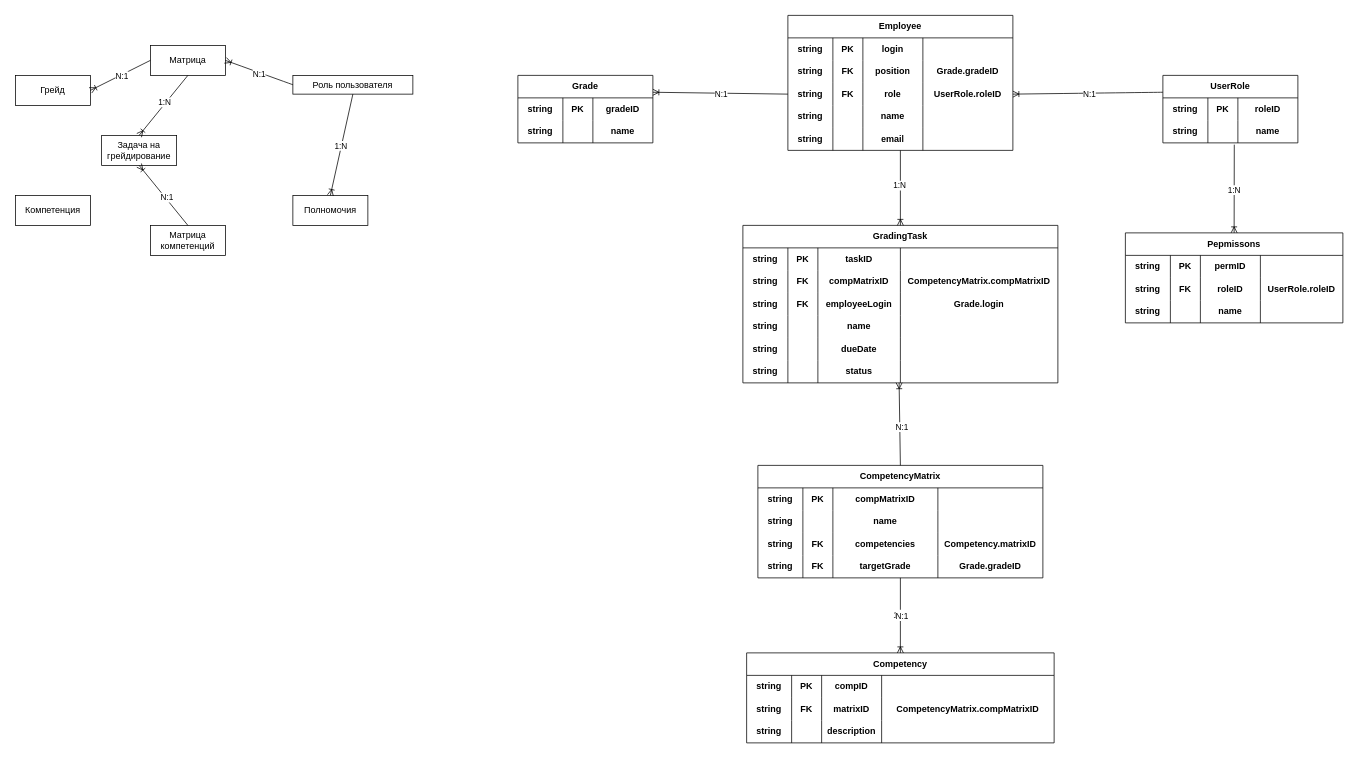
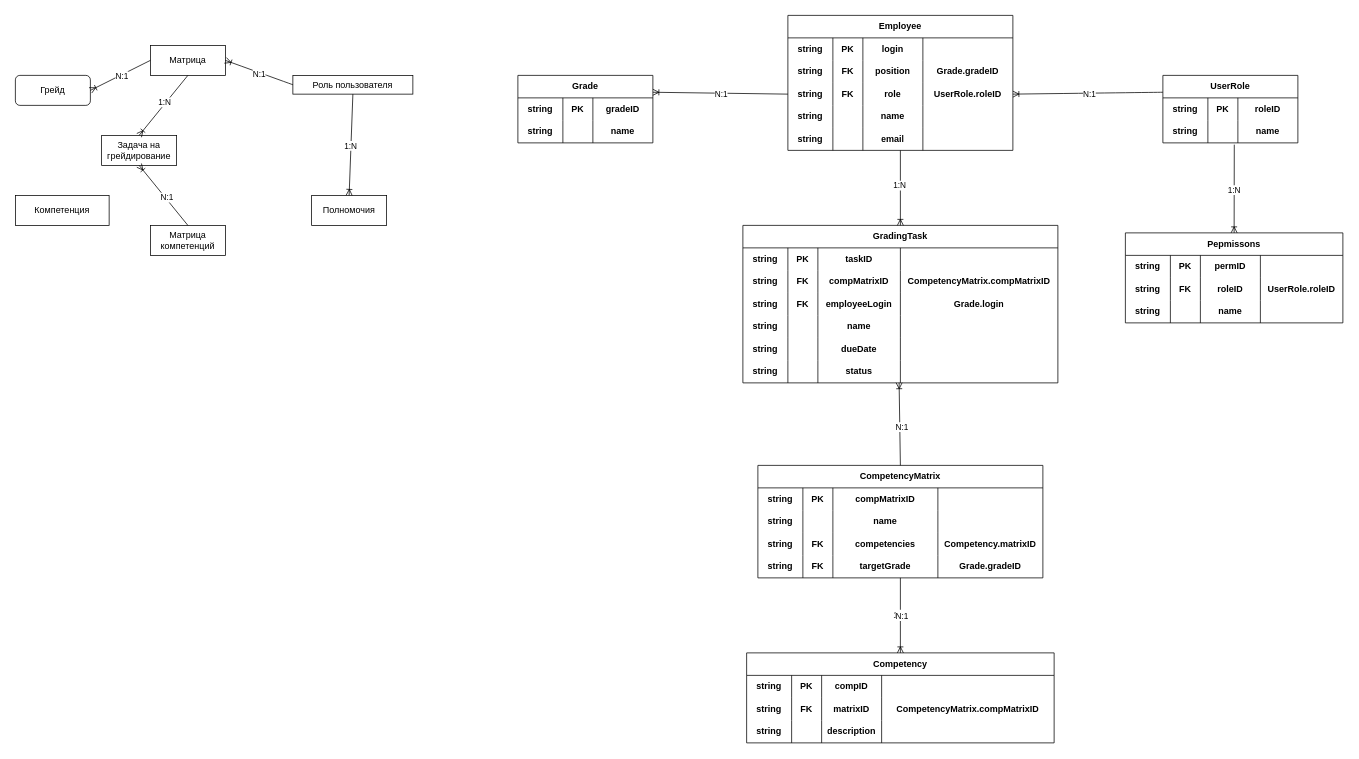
node "Грейд": shape rectangle -> rounded rectangle
node "Компетенция": size 75x30 -> 94x30
node "Полномочия": moved (330, 210) -> (349, 210)
